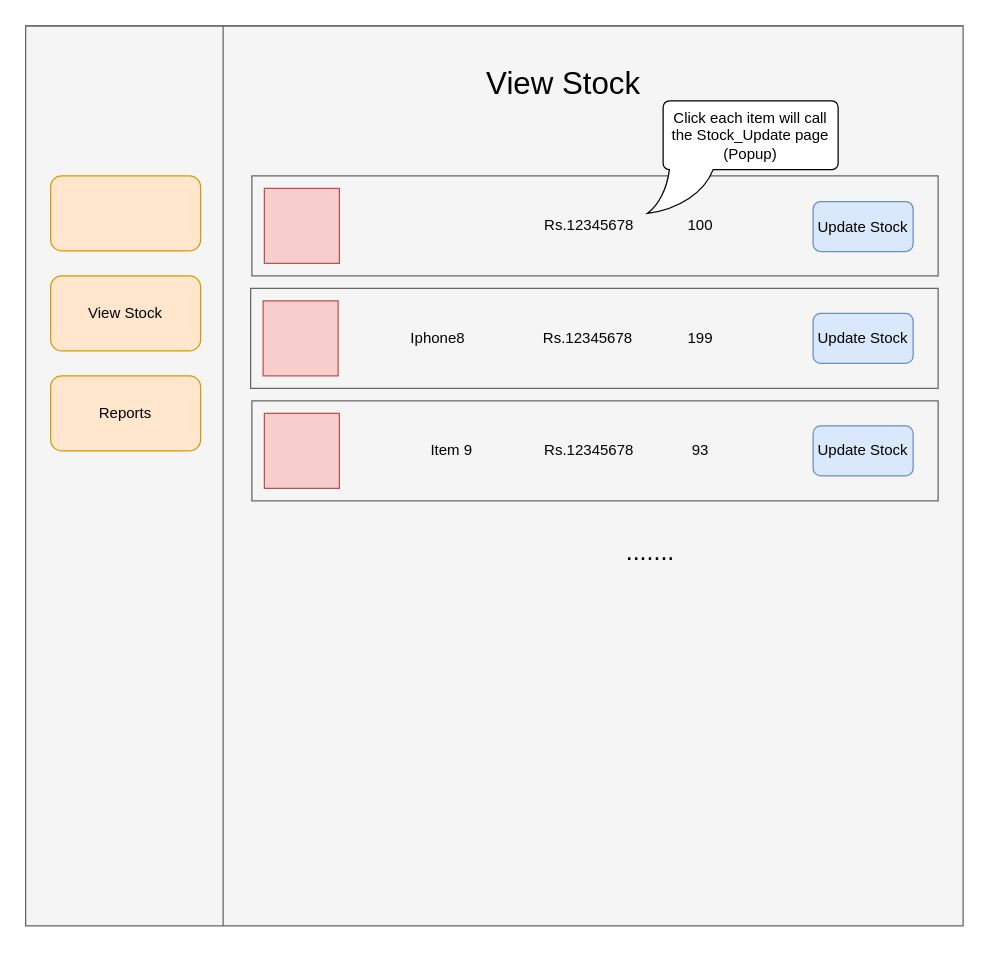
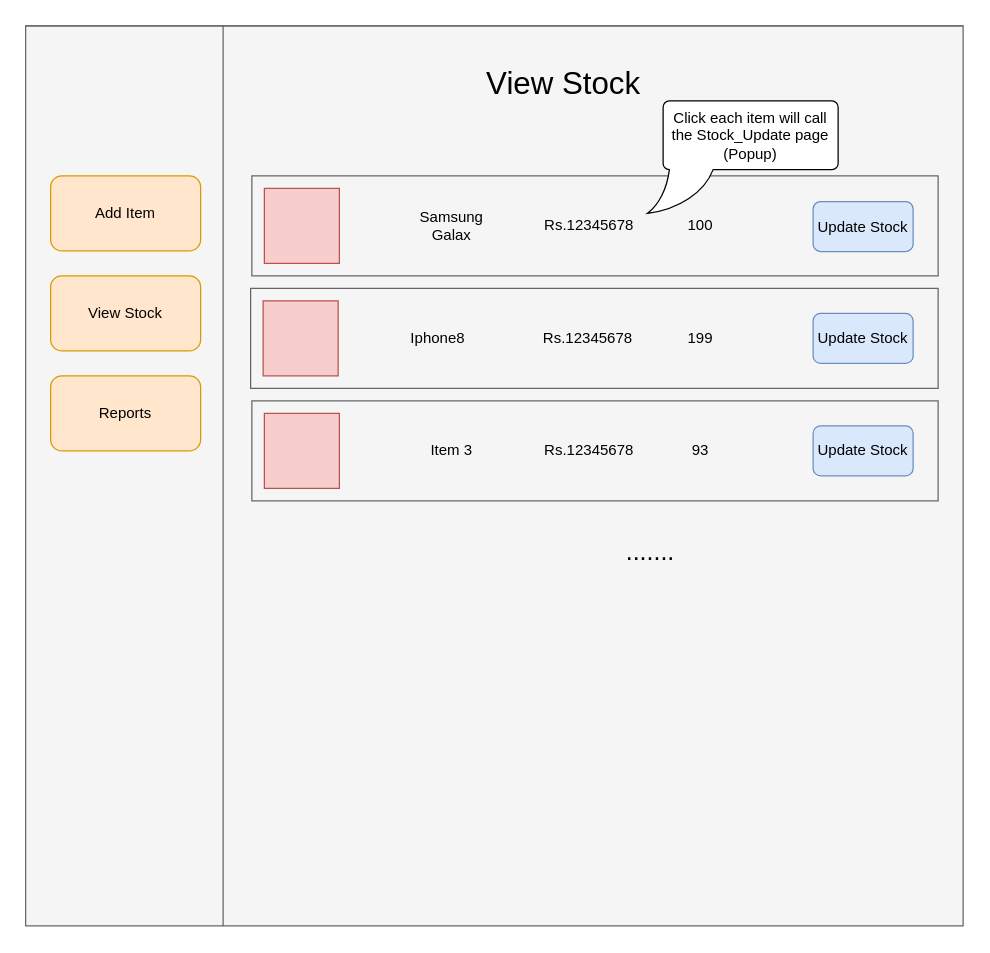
node "Add Item": added
node "Samsung Galax": added
node "Item 9": label "Item 9" -> "Item 3"
